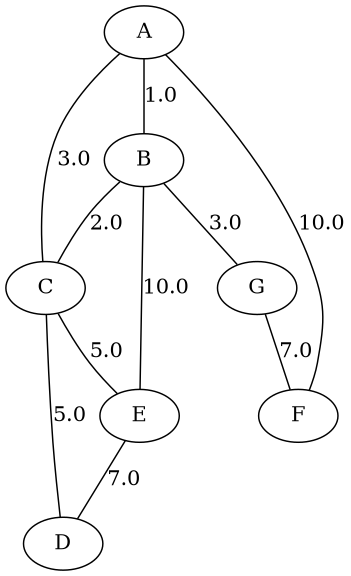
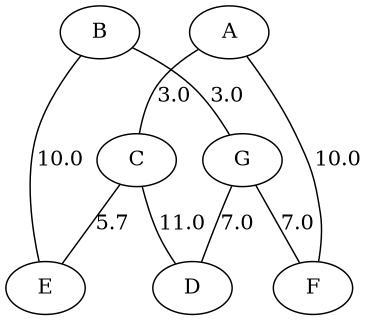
edge "A" -- "B": removed, label "1.0"
edge "B" -- "C": removed, label "2.0"
edge "C" -- "E": label "5.0" -> "5.7"
edge "C" -- "D": label "5.0" -> "11.0"
edge "E" -- "D": now "G" -- "D"
